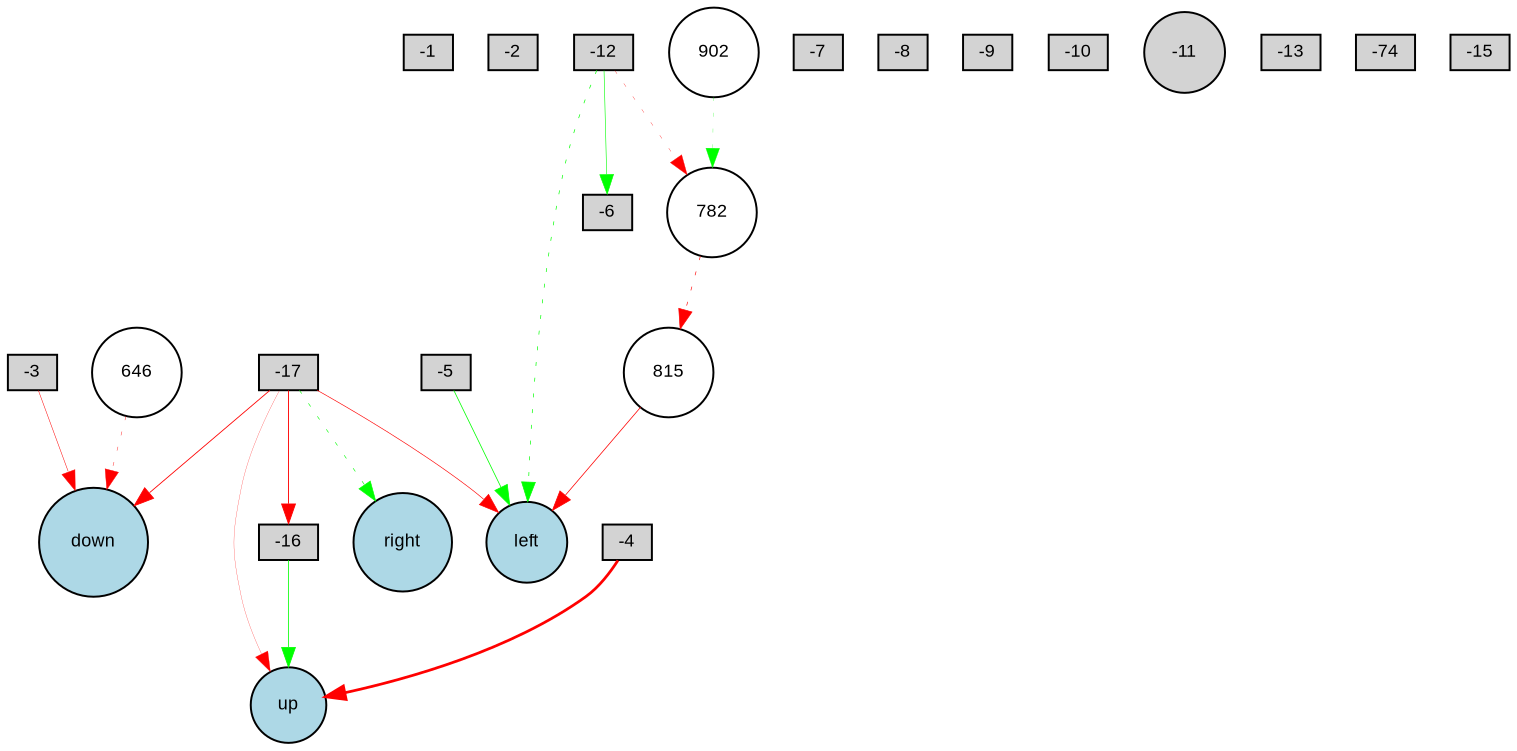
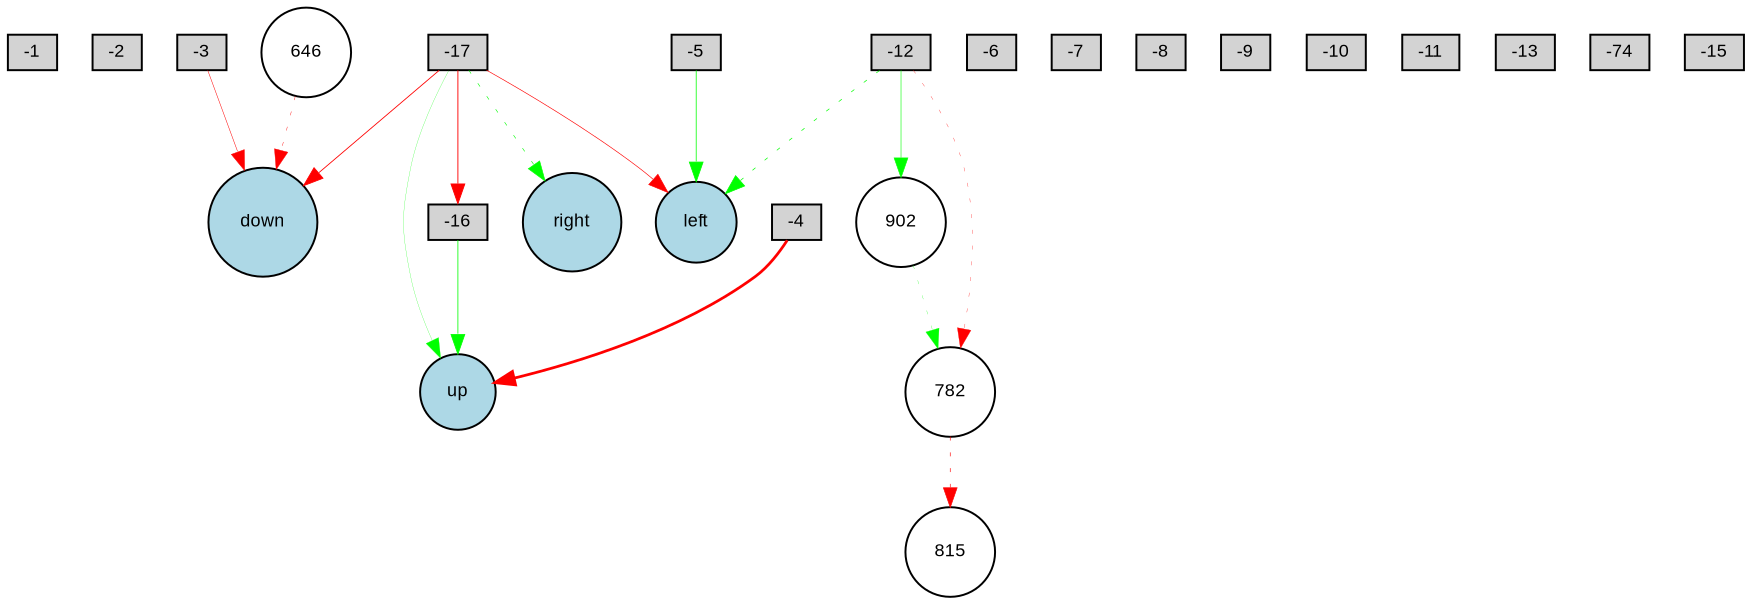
node "-11": shape circle -> box
edge "-12" -> "-6": now "-12" -> "902"
edge "815" -> "left": removed
edge "-17" -> "up": color red -> green
